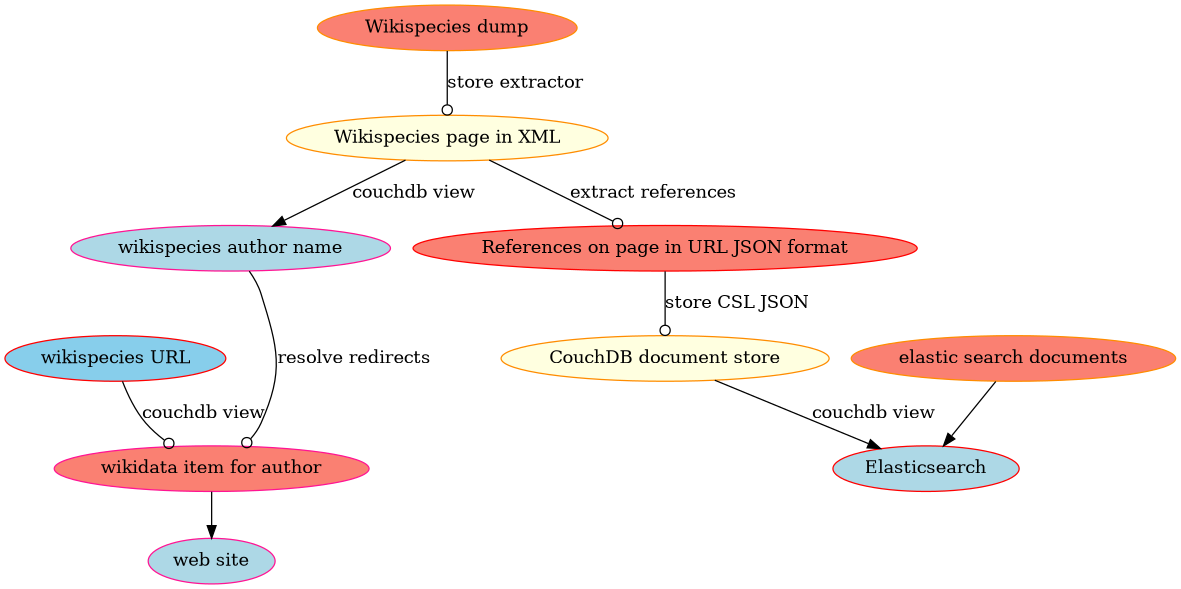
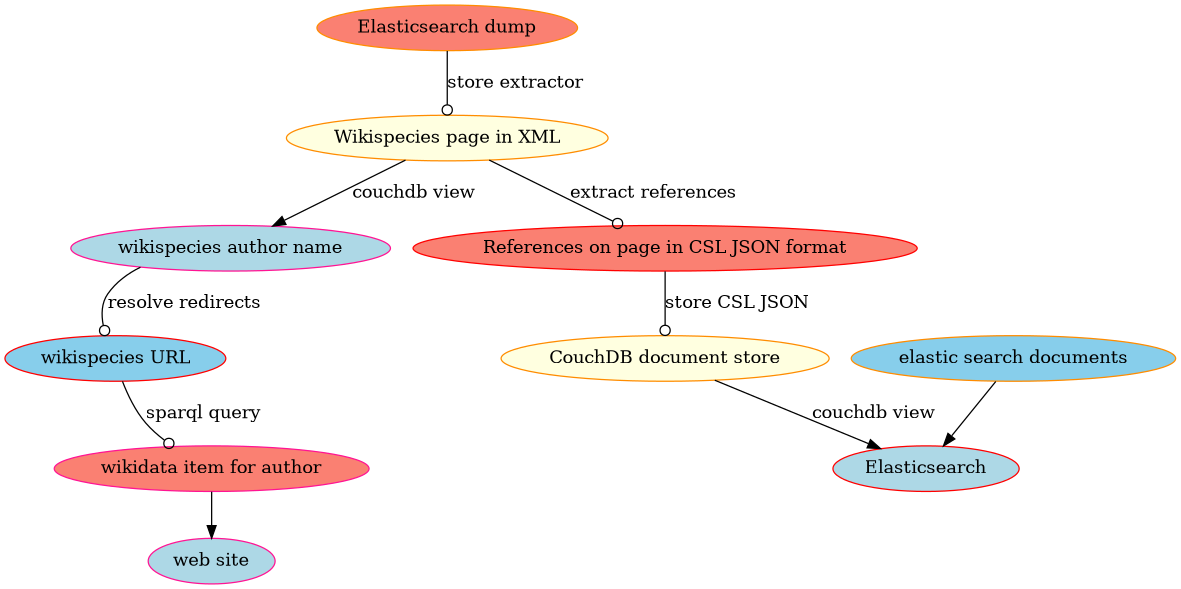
node "Wikispecies dump": label "Wikispecies dump" -> "Elasticsearch dump"
node "References on page in URL JSON format": label "References on page in URL JSON format" -> "References on page in CSL JSON format"
edge "wikispecies author name" -> "wikidata item for author": now "wikispecies author name" -> "wikispecies URL"
node "elastic search documents": fillcolor salmon -> skyblue
edge "wikispecies URL" -> "wikidata item for author": label "couchdb view" -> "sparql query"
